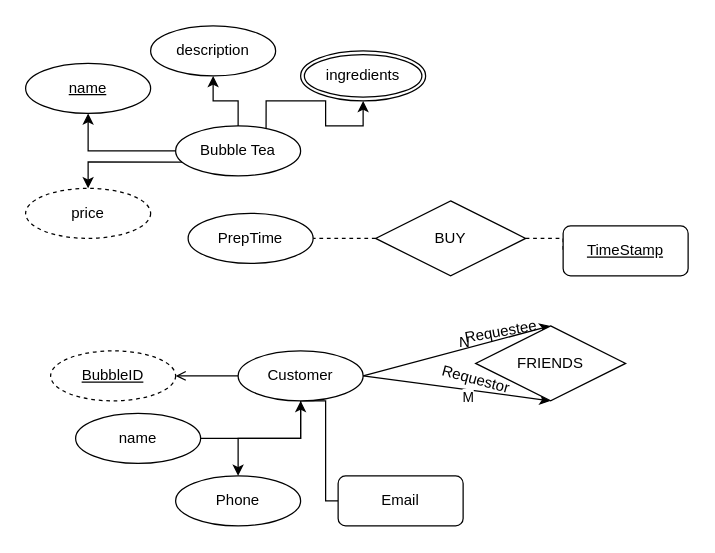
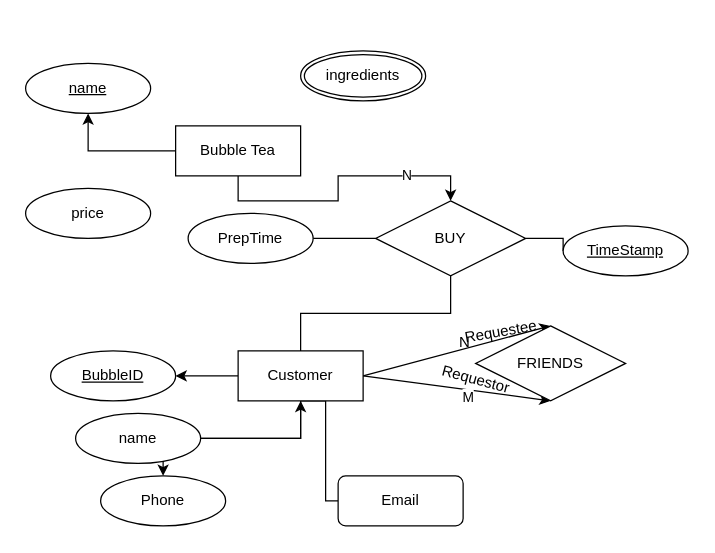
node "description": removed
edge "Bubble Tea" -> "description": removed
edge "Bubble Tea" -> "ingredients": removed
node "Bubble Tea": shape ellipse -> rectangle
edge "Bubble Tea" -> "price": removed
edge "Bubble Tea" -> "BUY": added, label "N"
node "price": style dashed -> solid
edge "PrepTime" -- "BUY": style dashed -> solid
edge "BUY" -- "TimeStamp": style dashed -> solid
node "TimeStamp": shape rounded rectangle -> ellipse
edge "BUY" -- "Customer": added
node "BubbleID": style dashed -> solid
edge "Customer" -> "BubbleID": arrowhead open -> classic
node "Customer": shape ellipse -> rectangle
node "Phone": moved (238, 501) -> (163, 501)
